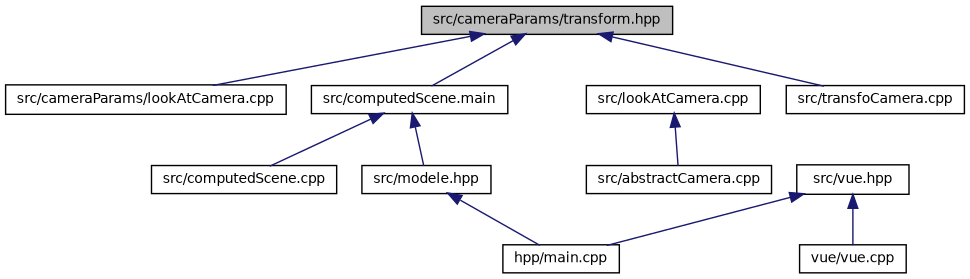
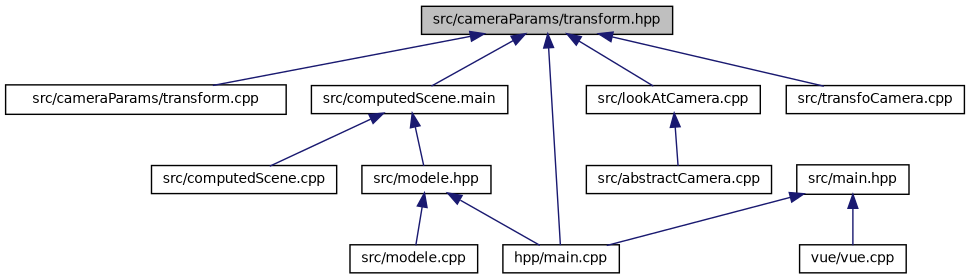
edge "src/lookAtCamera.cpp" -> "src/cameraParams/transform.hpp": added
node "src/cameraParams/lookAtCamera.cpp": label "src/cameraParams/lookAtCamera.cpp" -> "src/cameraParams/transform.cpp"
edge "hpp/main.cpp" -> "src/cameraParams/transform.hpp": added
node "src/vue.hpp": label "src/vue.hpp" -> "src/main.hpp"
node "src/modele.cpp": added
